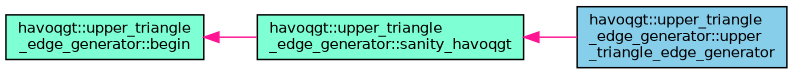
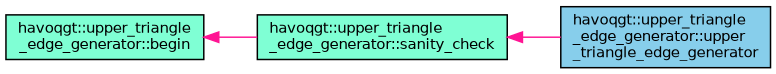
node "havoqgt::upper_triangle _edge_generator::sanity_havoqgt": label "havoqgt::upper_triangle _edge_generator::sanity_havoqgt" -> "havoqgt::upper_triangle _edge_generator::sanity_check"
